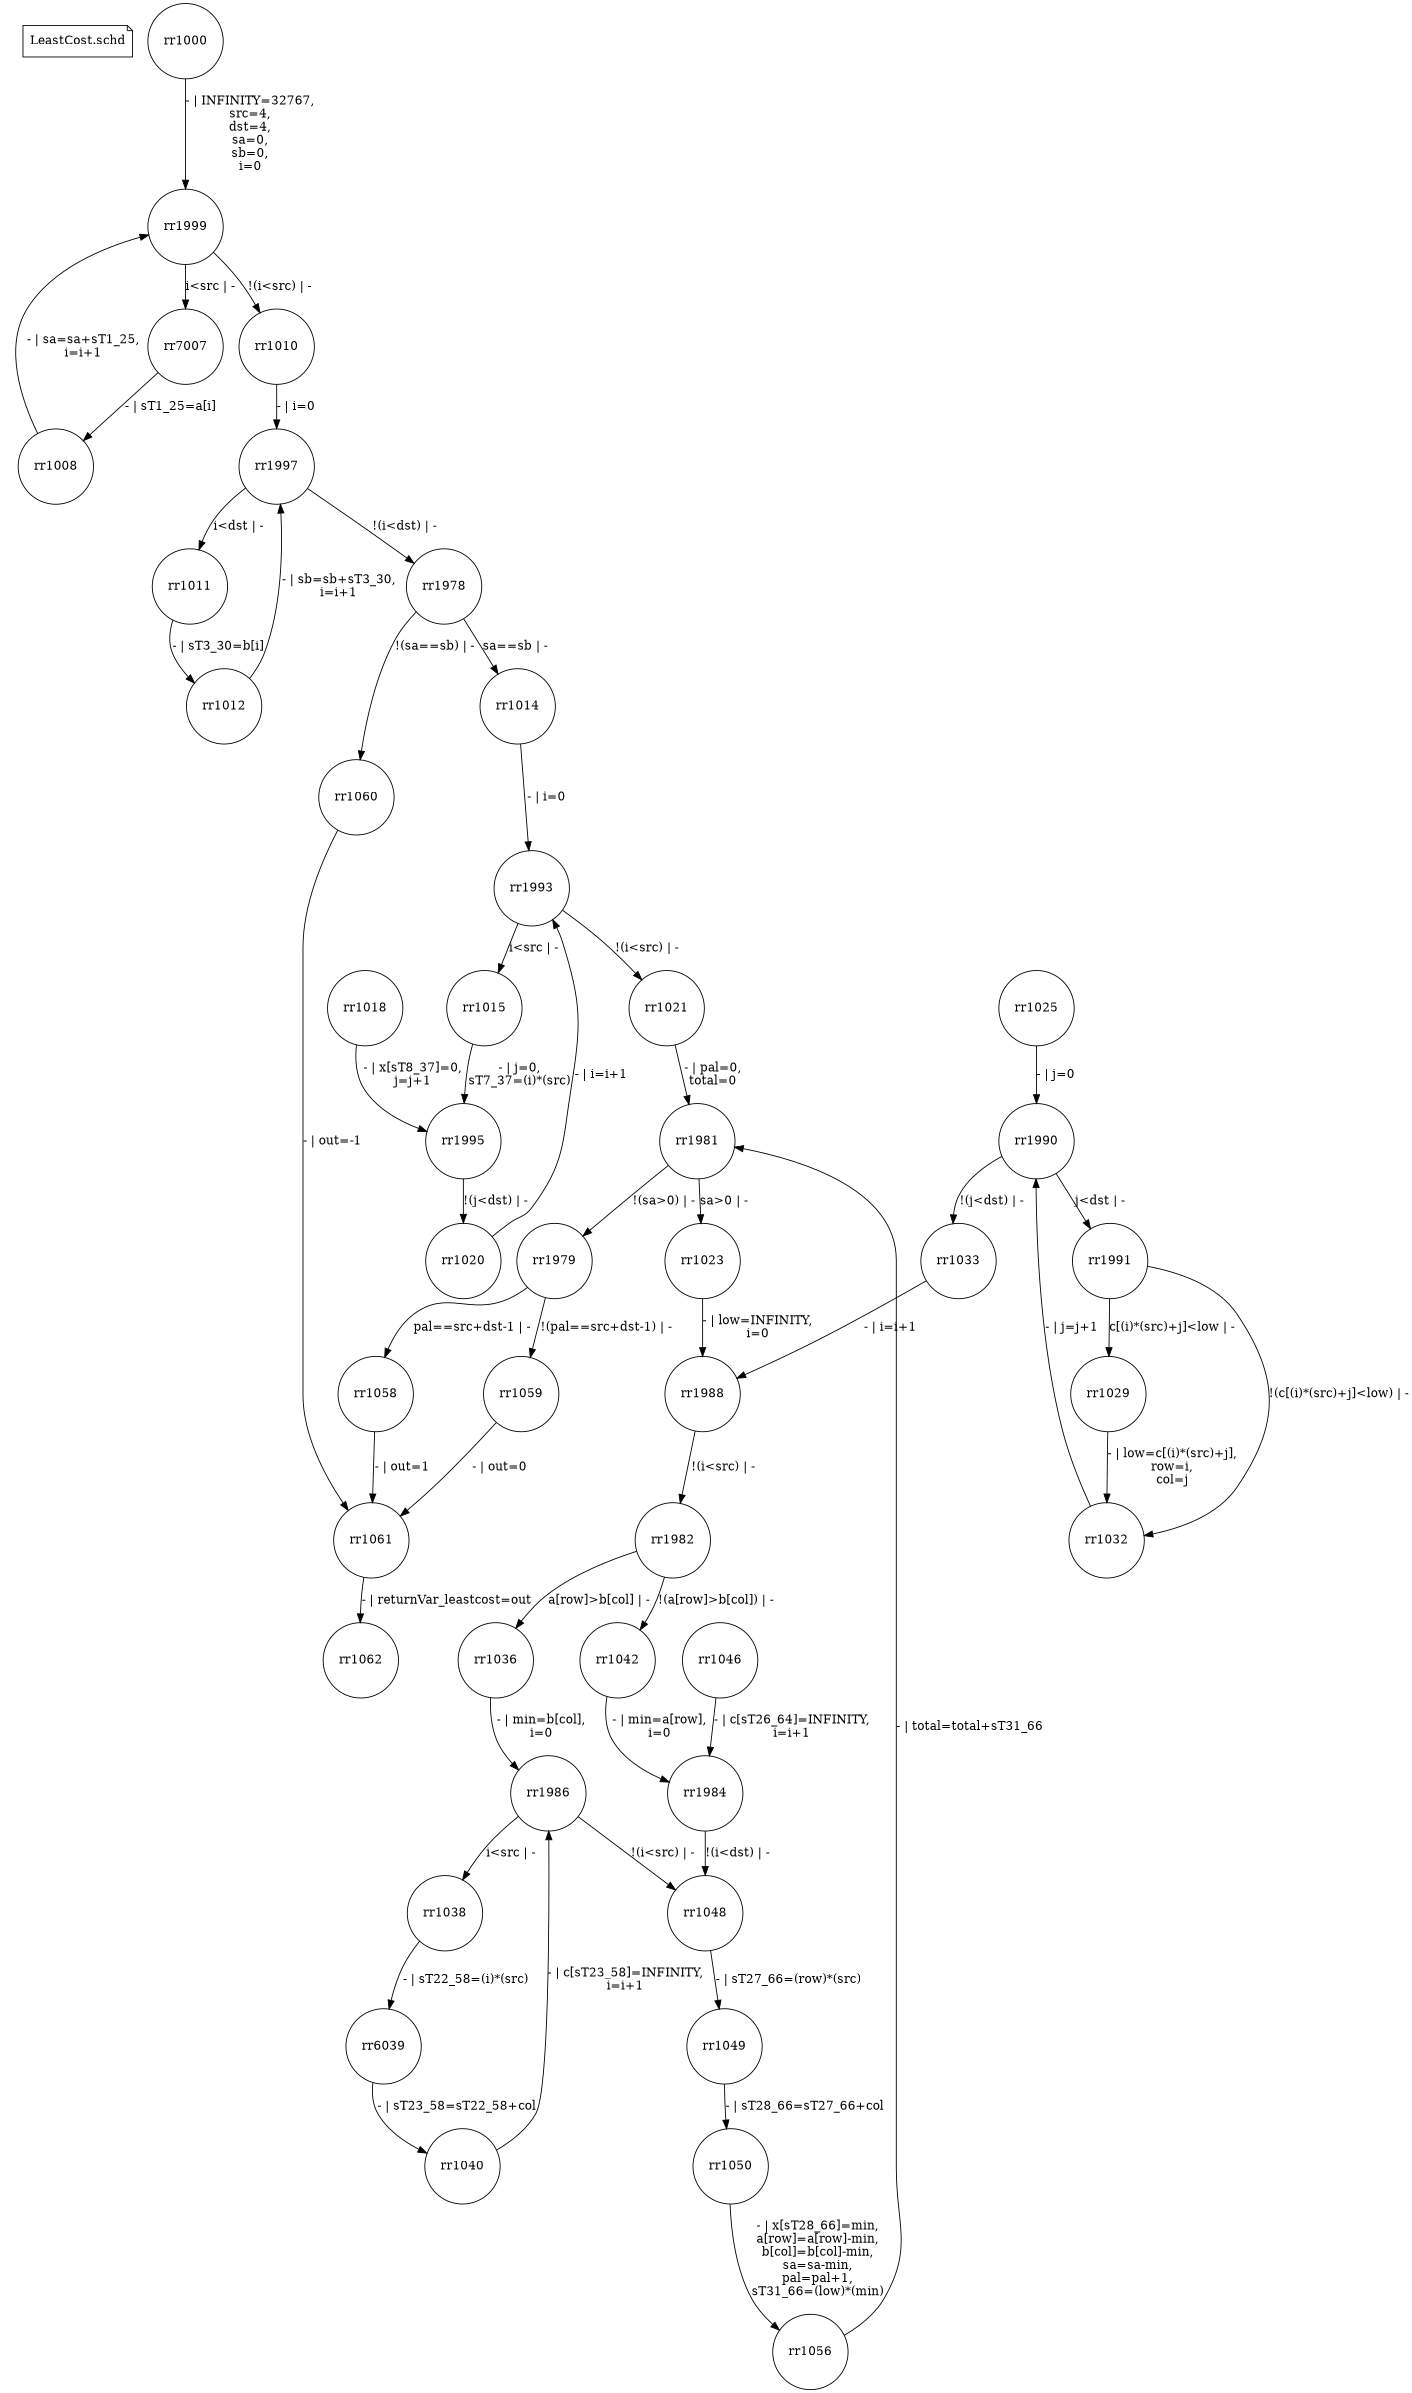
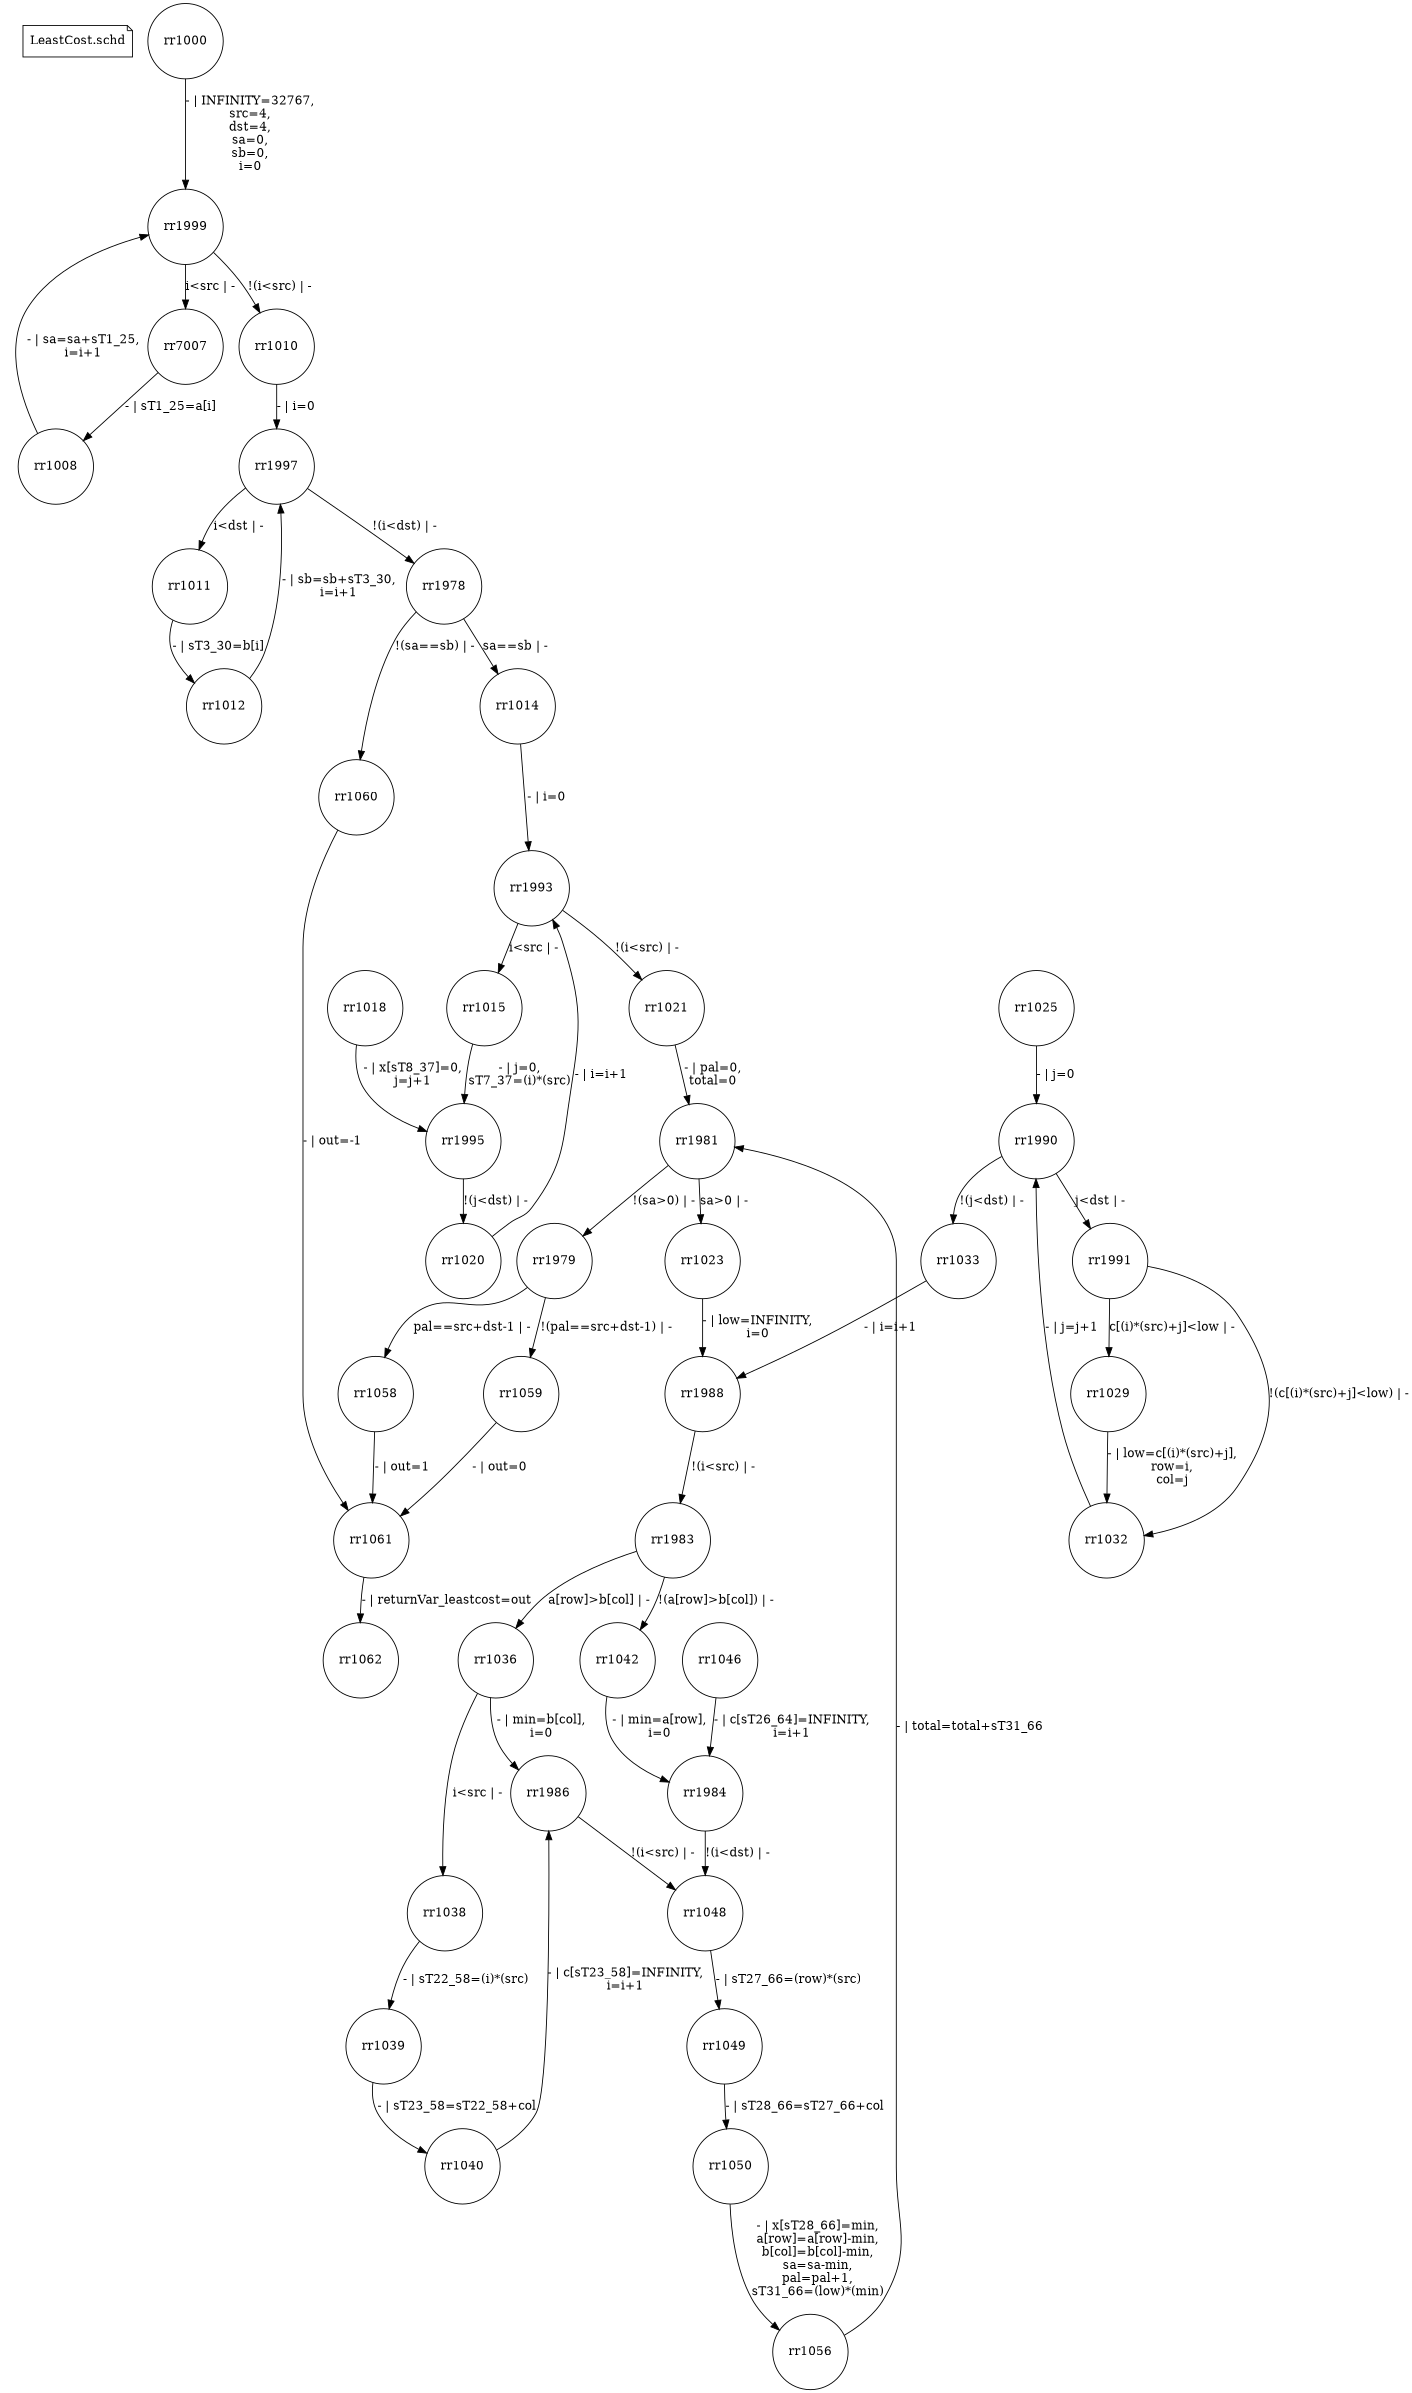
node "rr1982": label "rr1982" -> "rr1983"
edge "rr1986" -> "rr1038": now "rr1036" -> "rr1038"
node "rr6039": label "rr6039" -> "rr1039"
